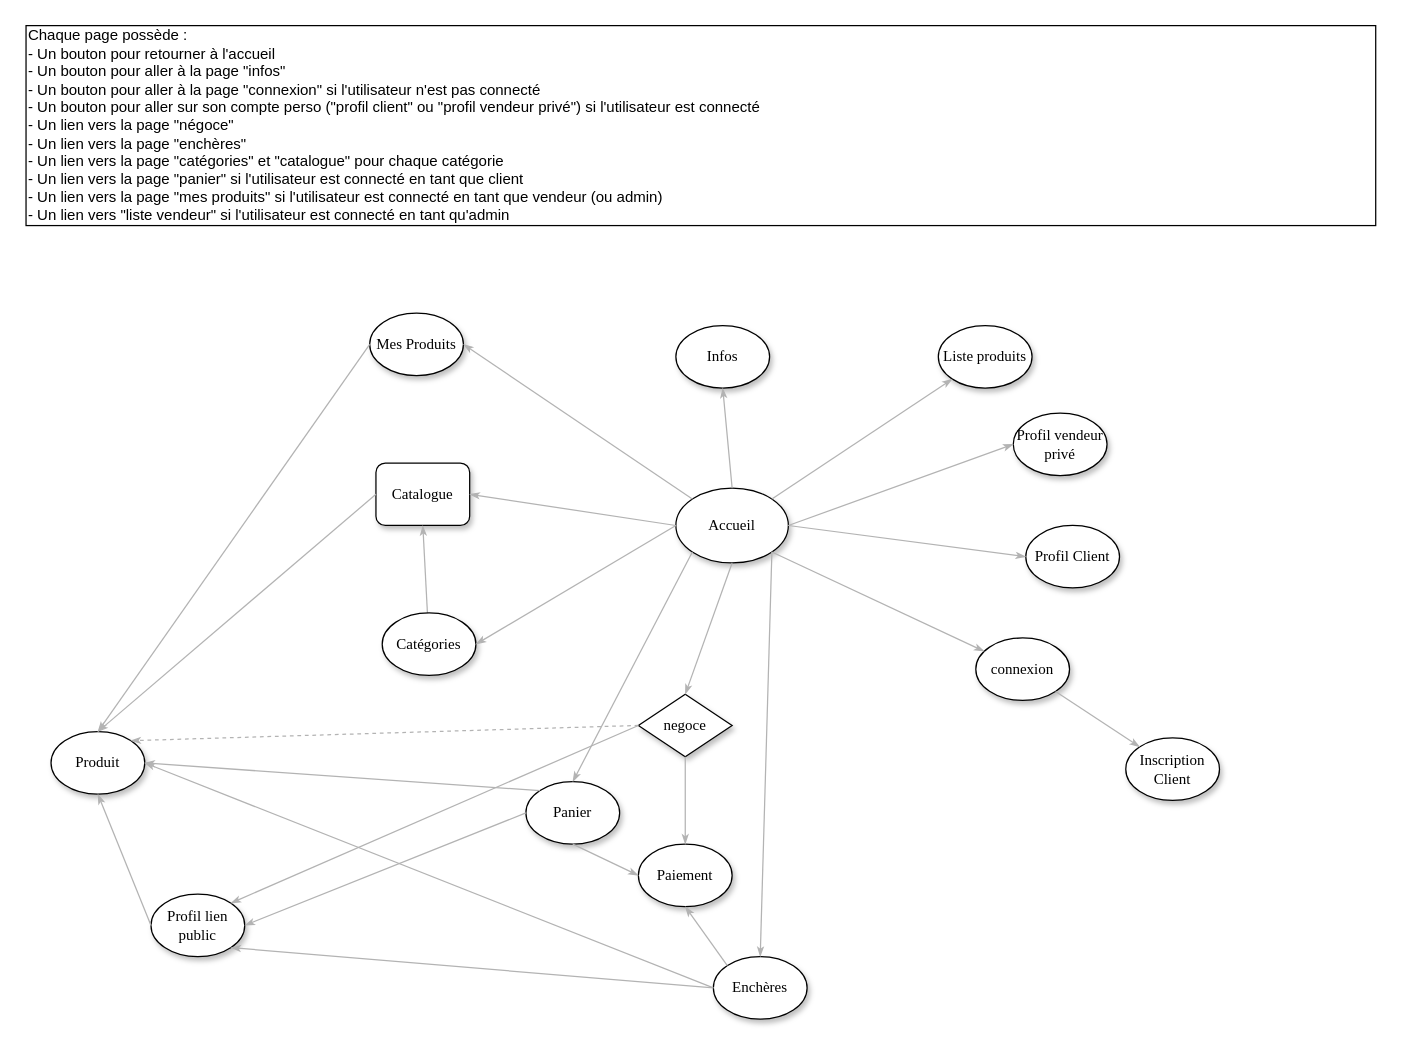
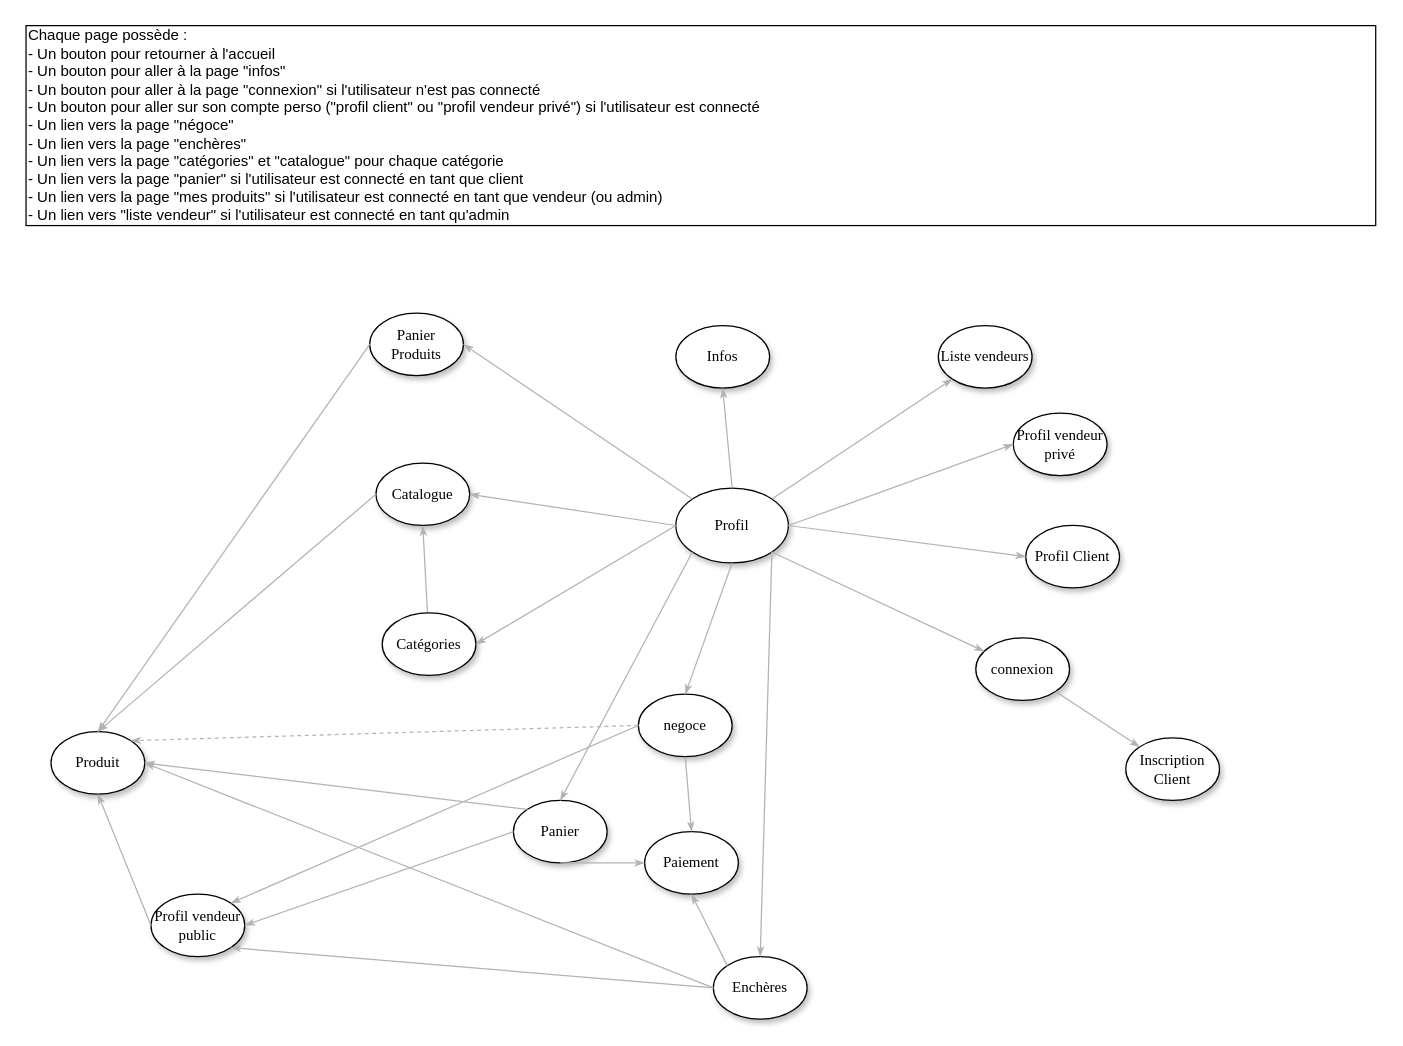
node "Mes Produits": label "Mes Produits" -> "Panier Produits"
node "Liste produits": label "Liste produits" -> "Liste vendeurs"
node "Catalogue": shape rounded rectangle -> ellipse
node "Accueil": label "Accueil" -> "Profil"
node "negoce": shape diamond -> ellipse
node "Panier": moved (573, 813) -> (560, 832)
node "Paiement": moved (685, 876) -> (691, 863)
node "Profil lien public": label "Profil lien public" -> "Profil vendeur public"
